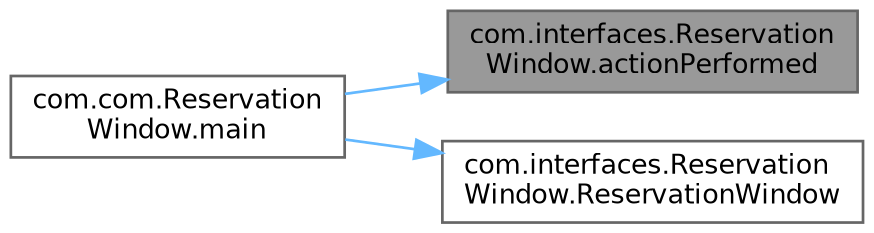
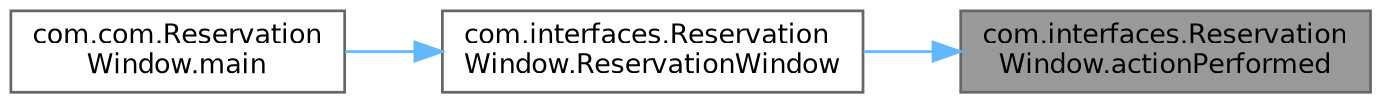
edge "com.com.Reservation Window.main" -> "com.interfaces.Reservation Window.actionPerformed": now "com.interfaces.Reservation Window.ReservationWindow" -> "com.interfaces.Reservation Window.actionPerformed"
